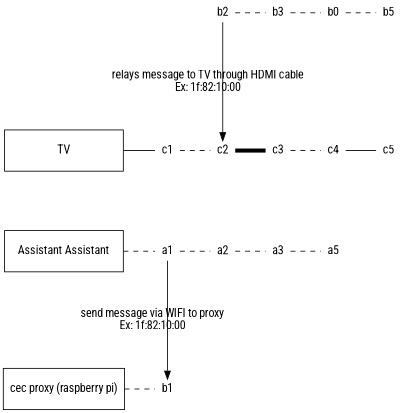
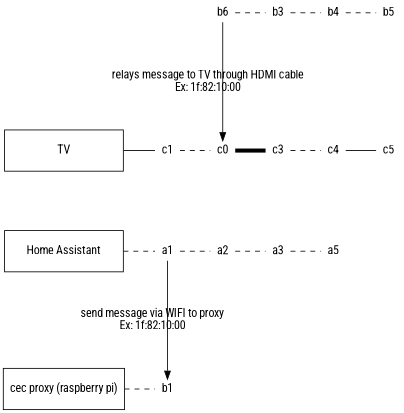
node "b2": label "b2" -> "b6"
node "b0": label "b0" -> "b4"
node "c2": label "c2" -> "c0"
node "Assistant Assistant": label "Assistant Assistant" -> "Home Assistant"
